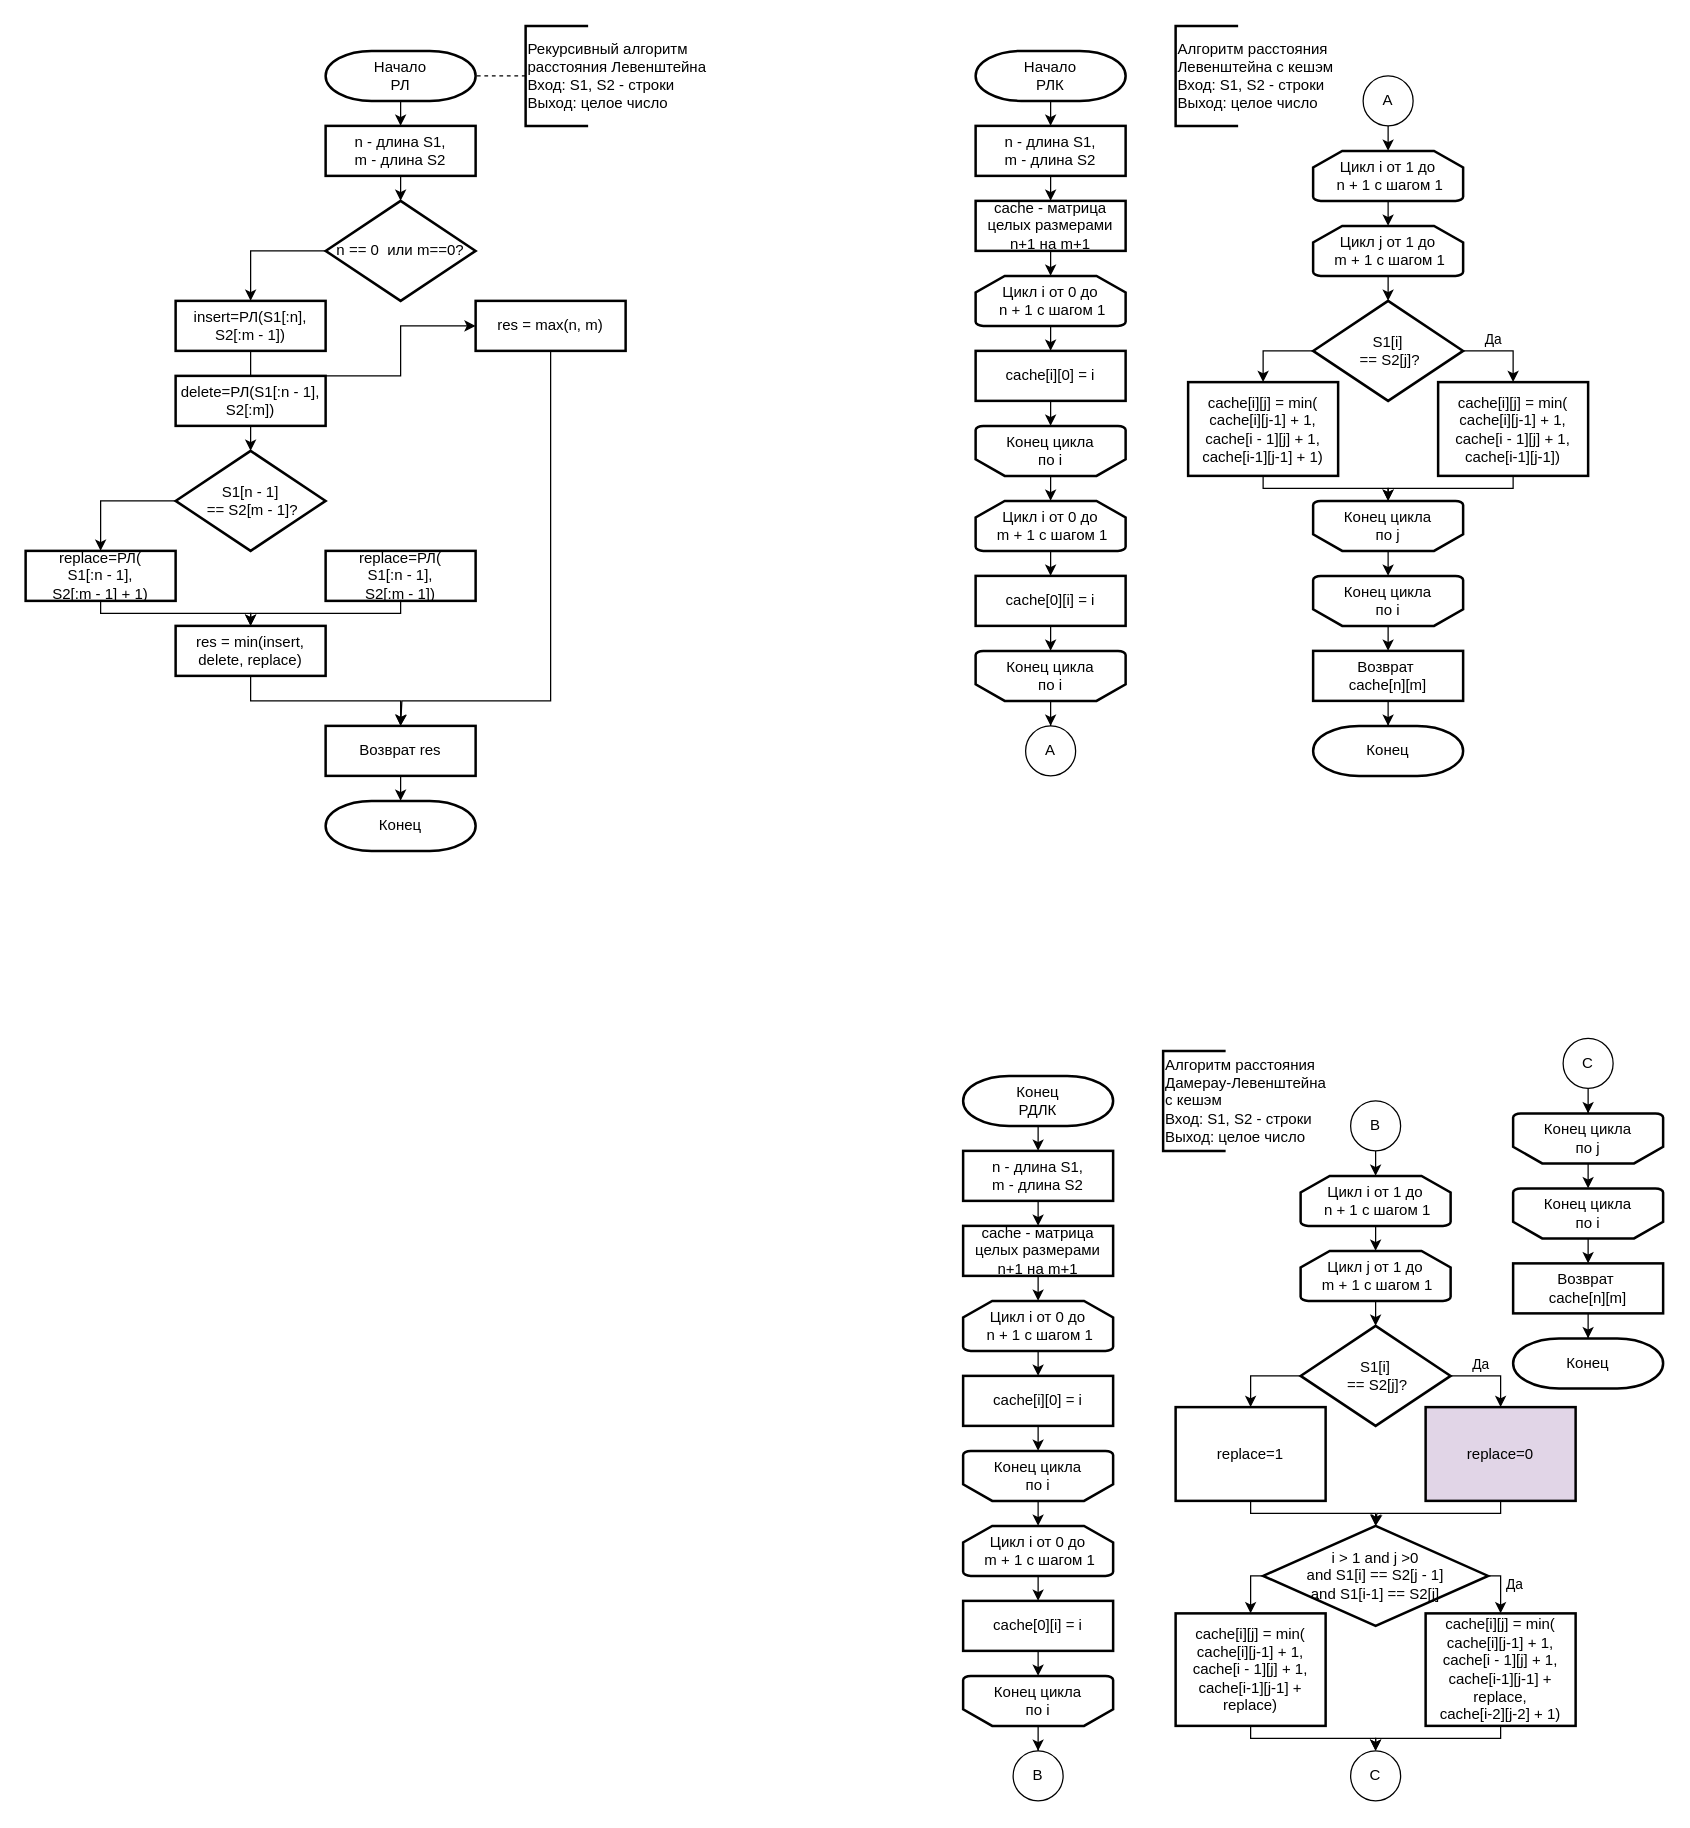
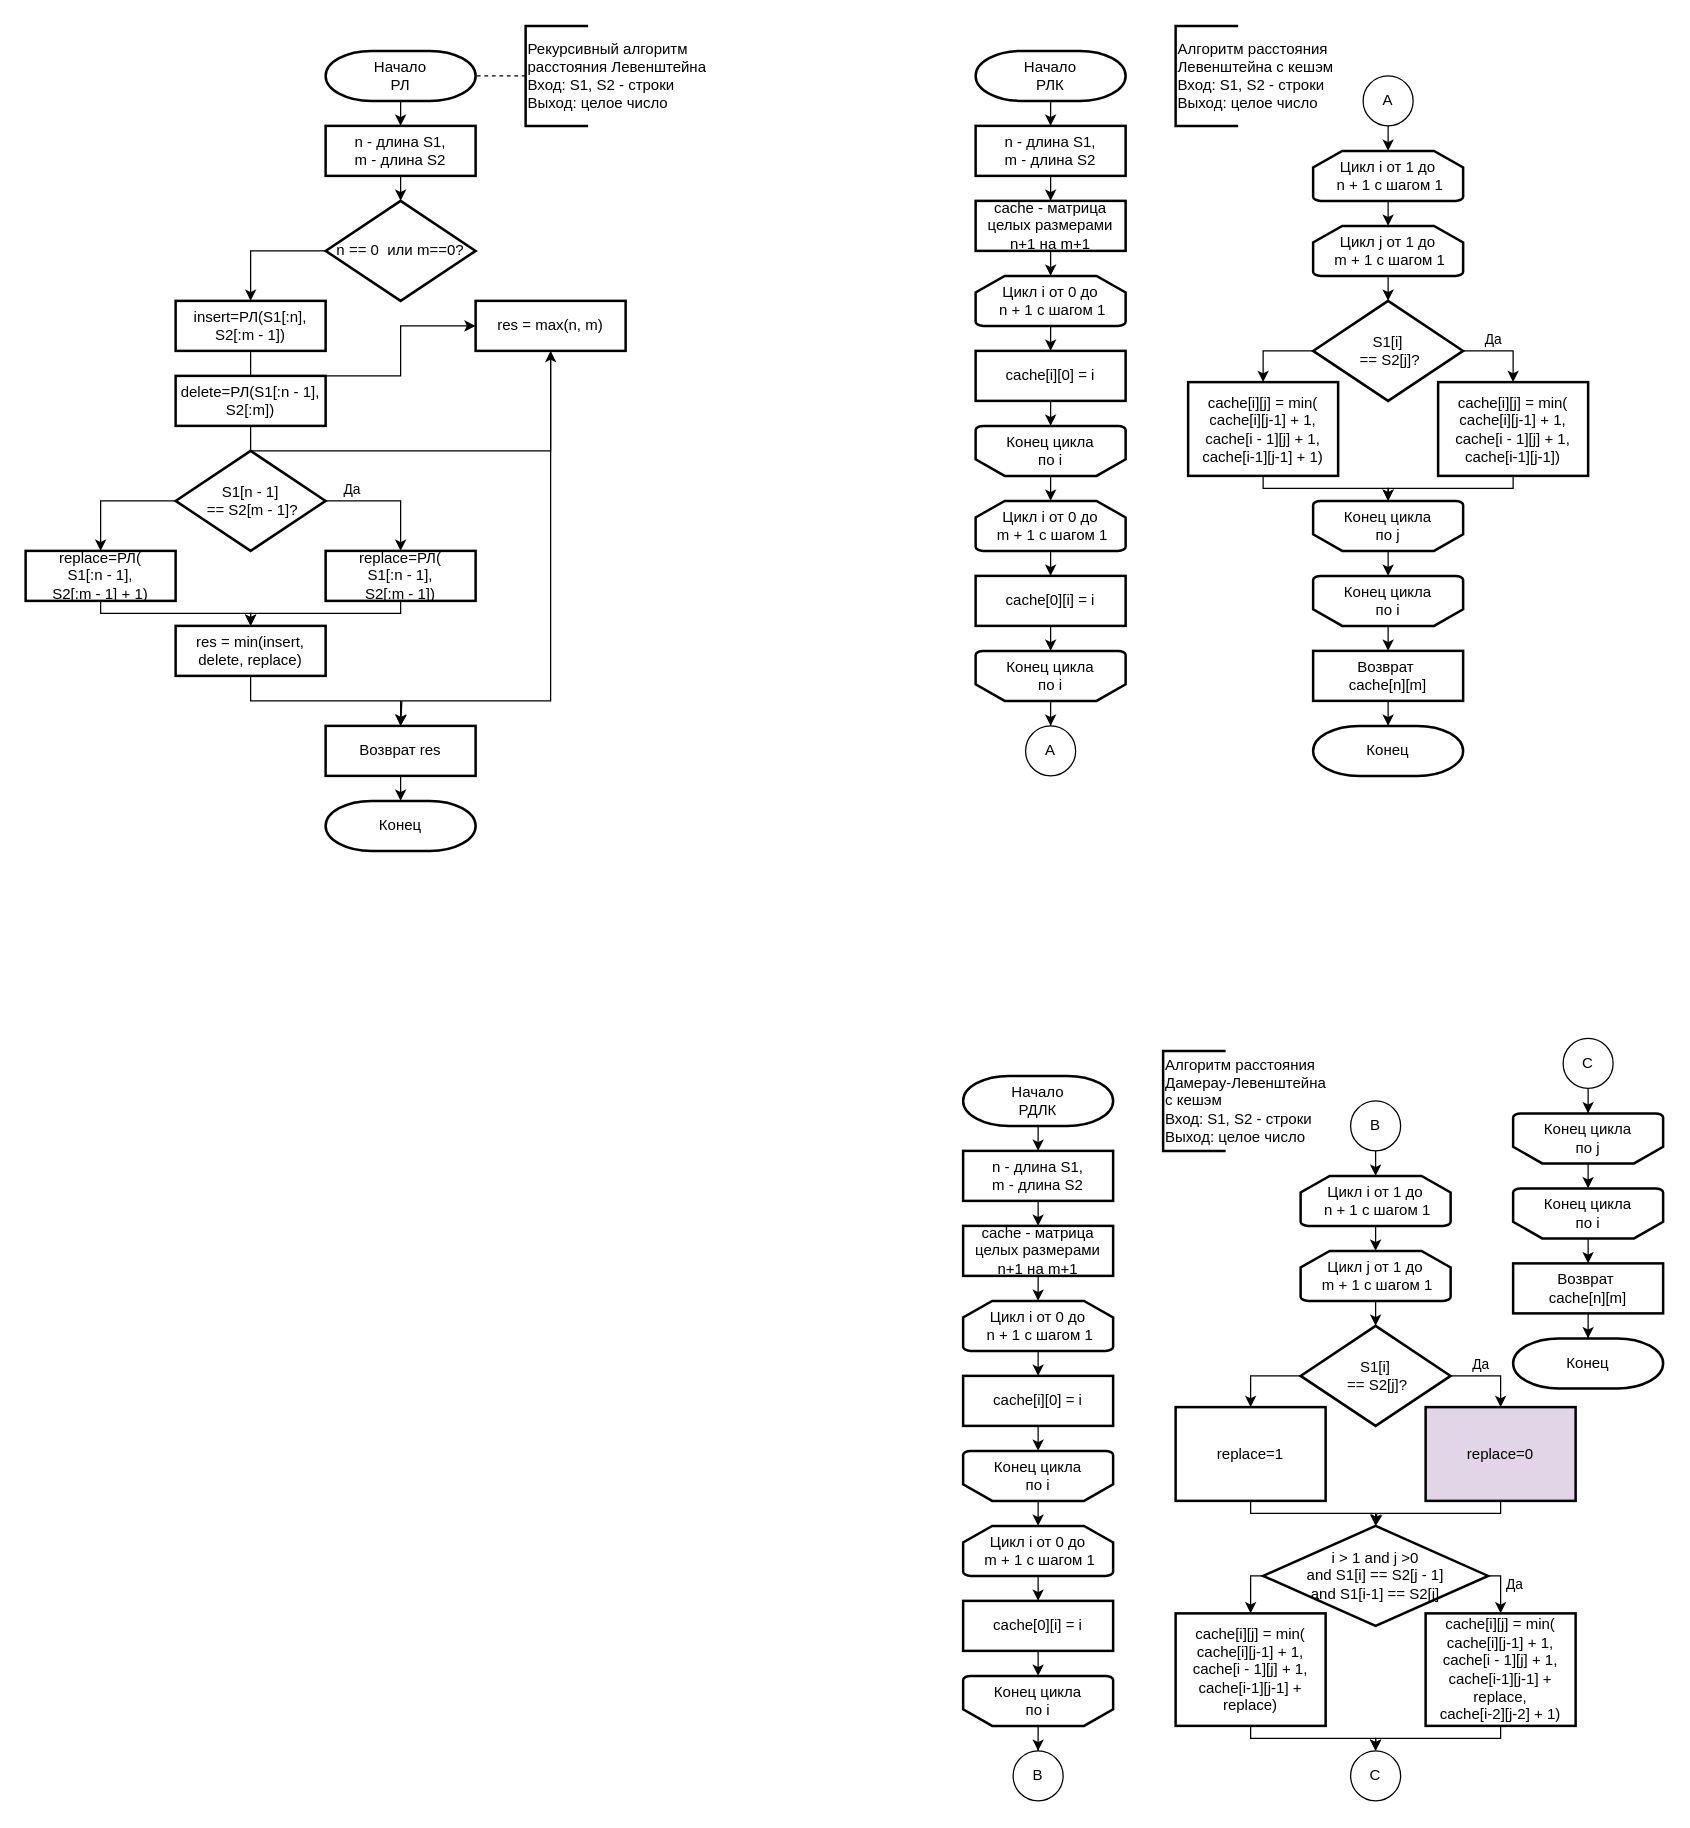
edge "delete=РЛ(S1[:n - 1], S2[:m])" -> "S1[n - 1] == S2[m - 1]?": now "delete=РЛ(S1[:n - 1], S2[:m])" -> "res = max(n, m)"
edge "S1[n - 1] == S2[m - 1]?" -> "replace=РЛ( S1[:n - 1], S2[:m - 1])": added, label "Да"
node "Конец РДЛК": label "Конец РДЛК" -> "Начало РДЛК"
